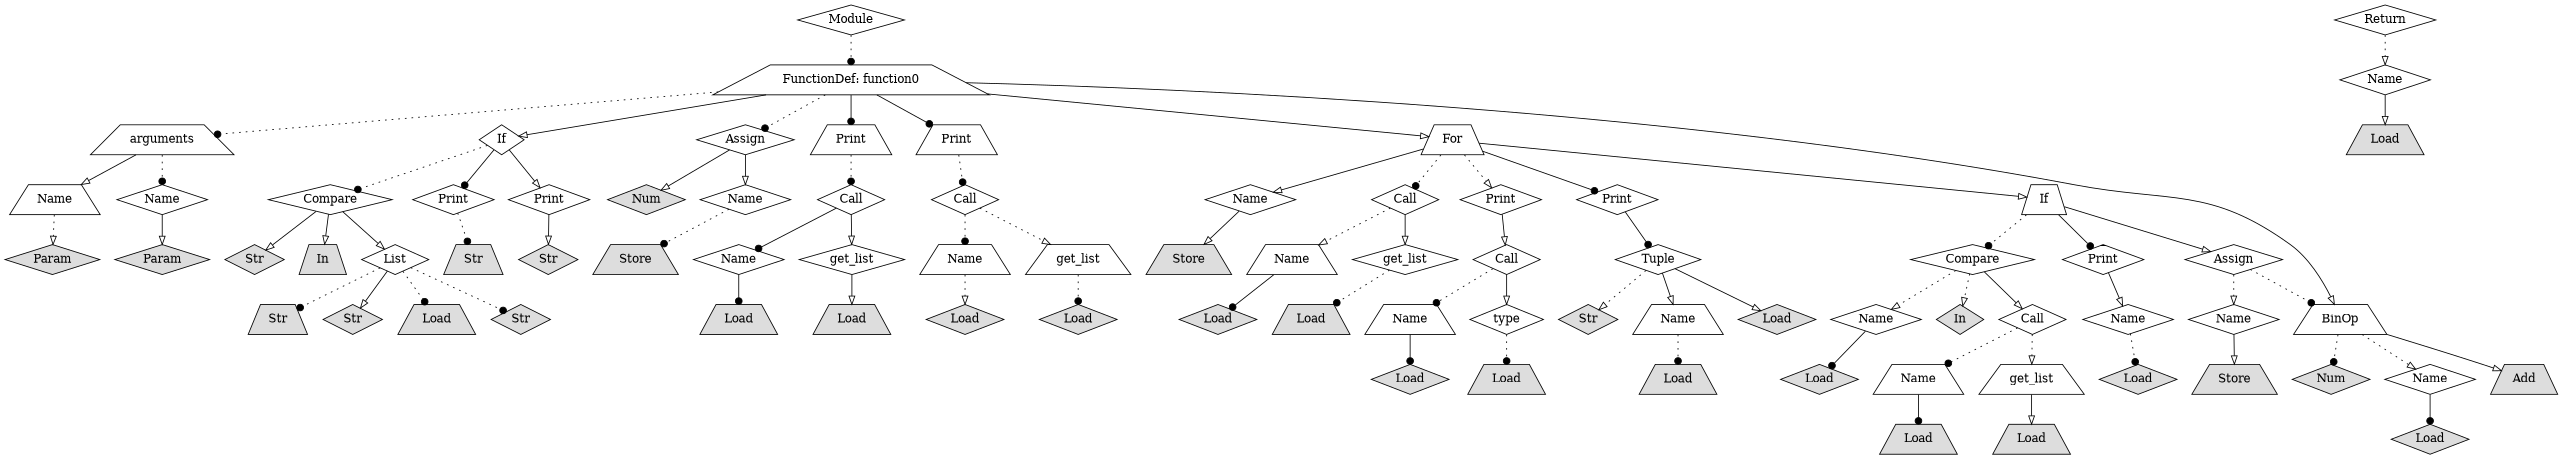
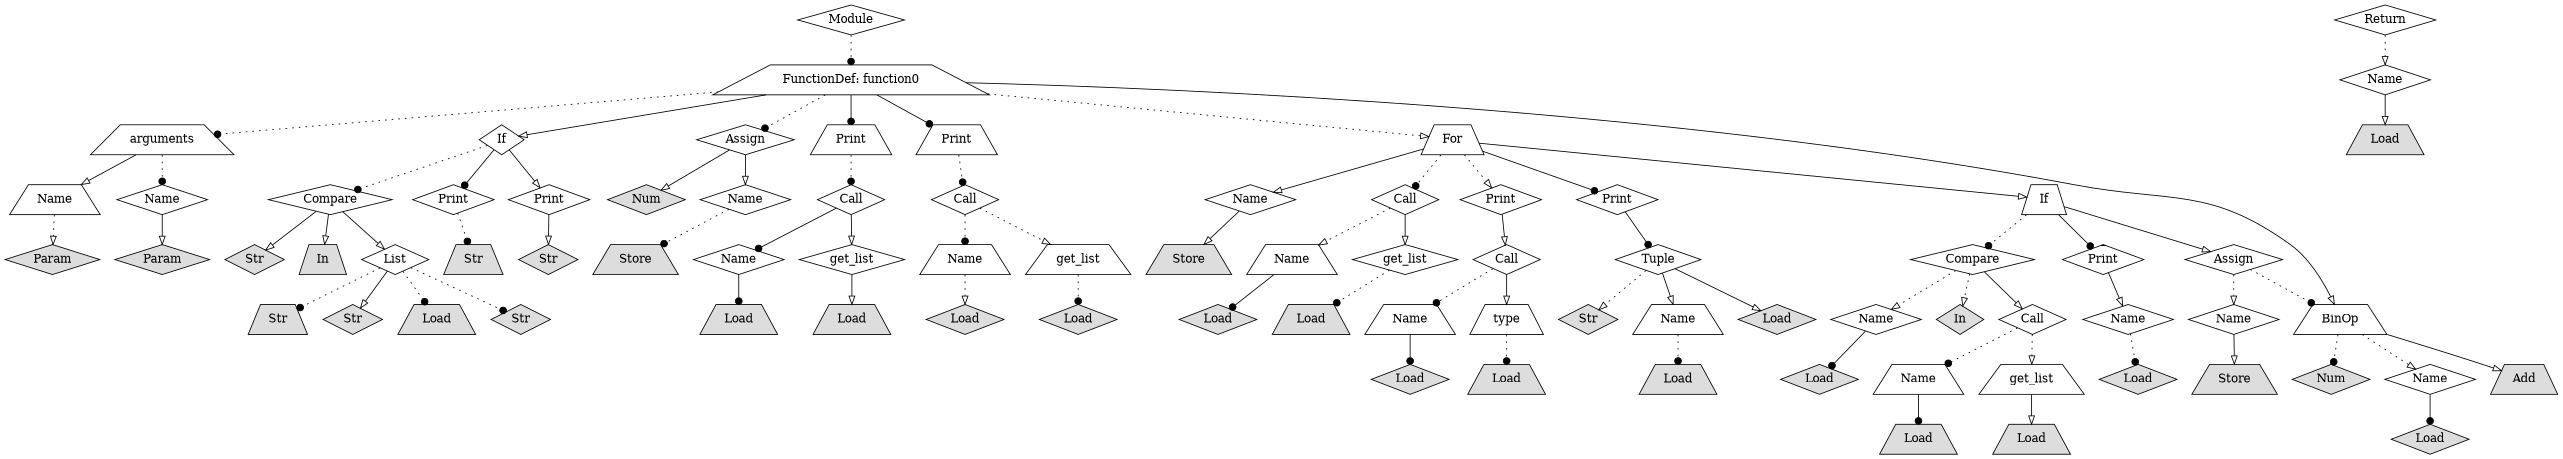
edge "FunctionDef: function0" -> "For": style solid -> dotted
node "type": shape diamond -> trapezium
